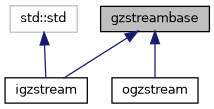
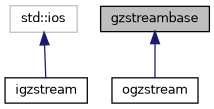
node "std::std": label "std::std" -> "std::ios"
edge "igzstream" -> "gzstreambase": removed
